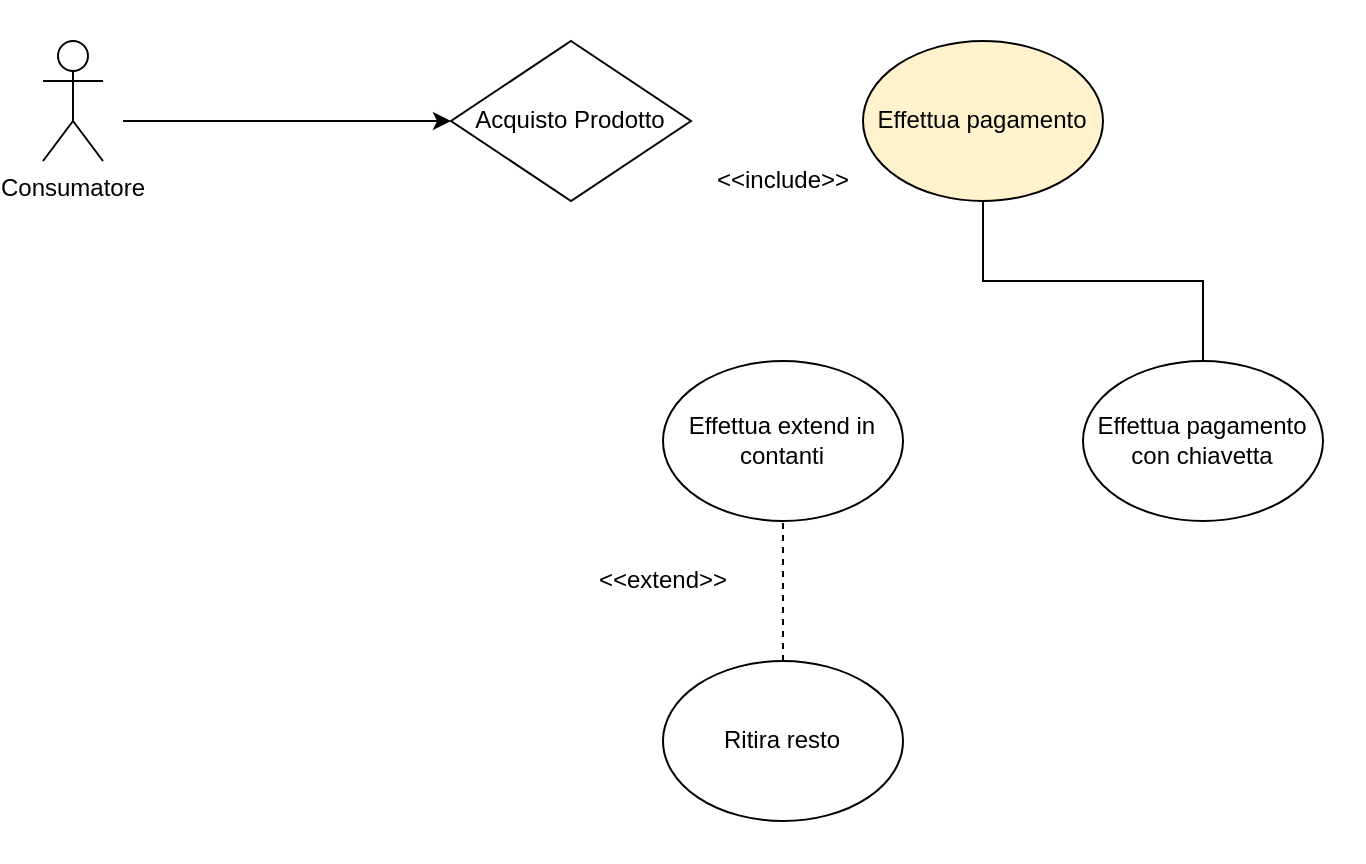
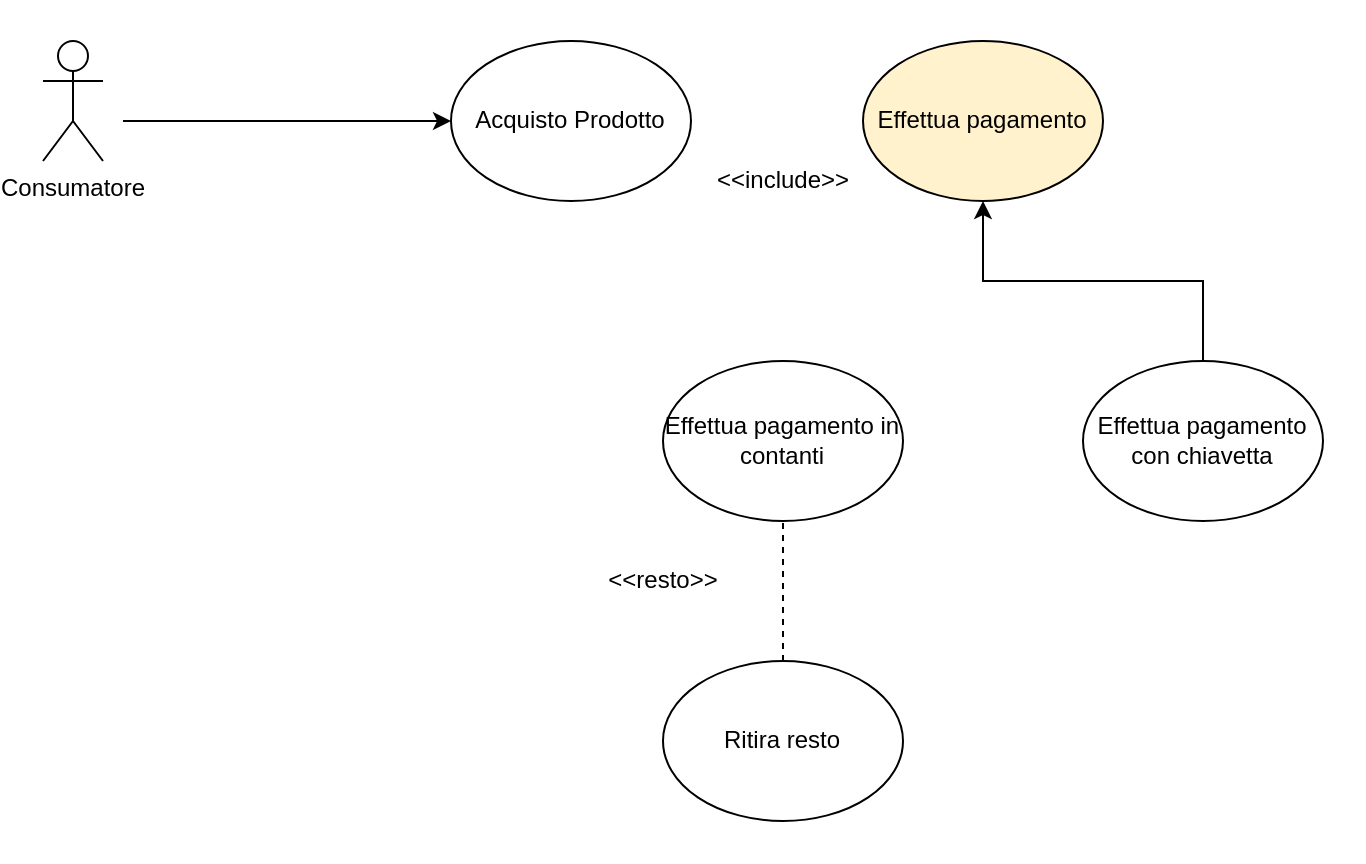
node "Acquisto Prodotto": shape diamond -> ellipse
edge "Effettua pagamento" -- "Effettua pagamento con chiavetta": arrowhead none -> classic
node "Effettua extend in contanti": label "Effettua extend in contanti" -> "Effettua pagamento in contanti"
node "<<extend>>": label "<<extend>>" -> "<<resto>>"
